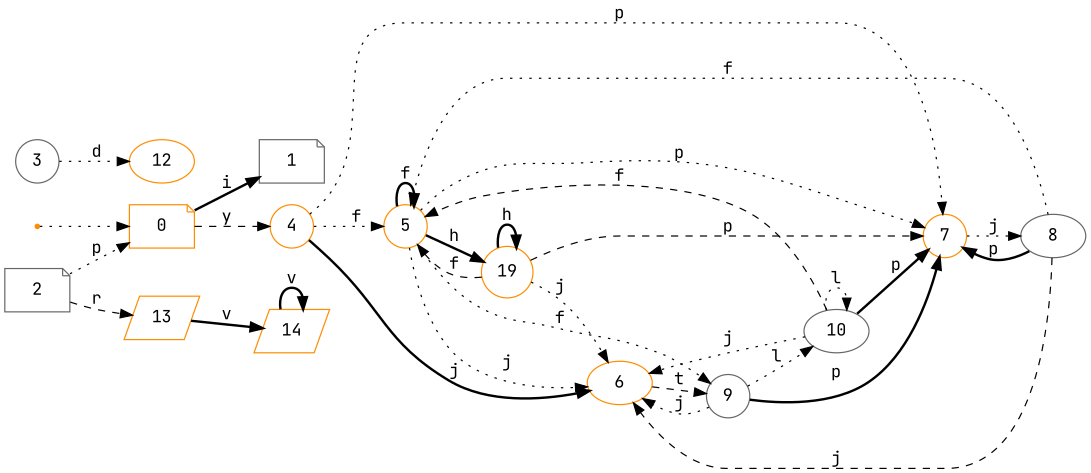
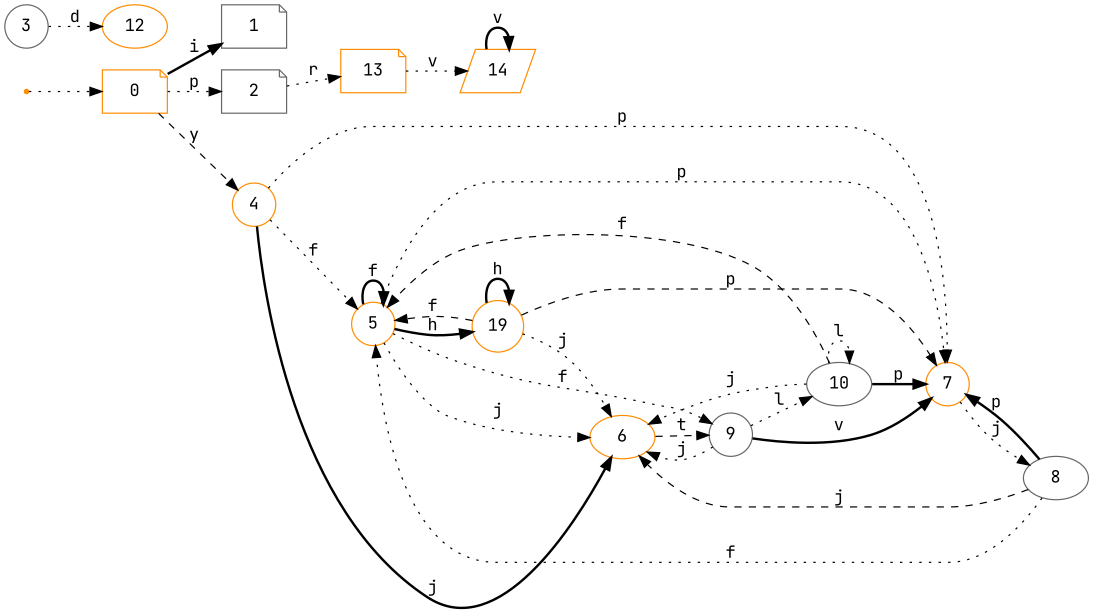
edge "2" -> "0": reversed
edge "2" -> "13": style dashed -> dotted
node "13": shape parallelogram -> note
edge "13" -> "14": style bold -> dotted
edge "9" -> "7": label "p" -> "v"
